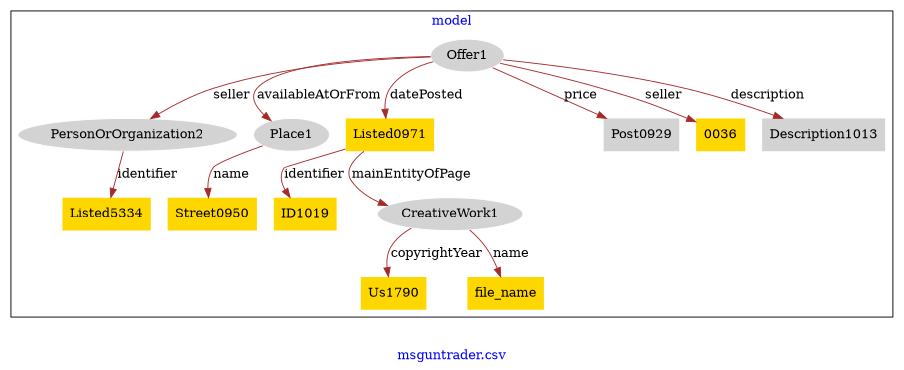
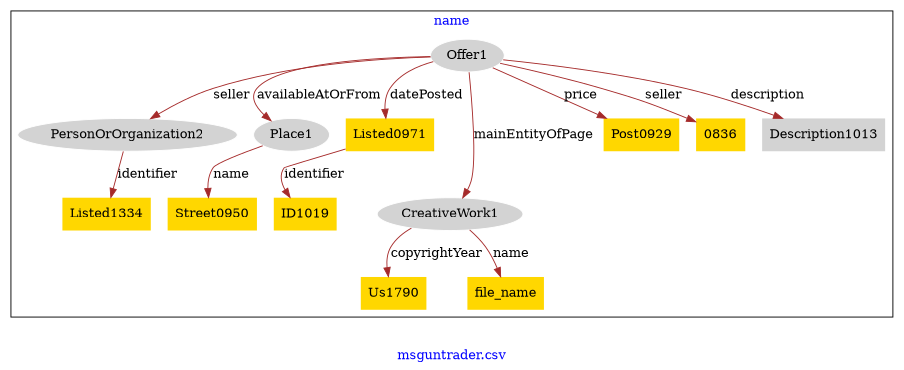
cluster "model": label "model" -> "name"
node "Post0929": fillcolor lightgray -> gold
node "0036": label "0036" -> "0836"
edge "Listed0971" -> "CreativeWork1": now "Offer1" -> "CreativeWork1"
node "Listed5334": label "Listed5334" -> "Listed1334"
